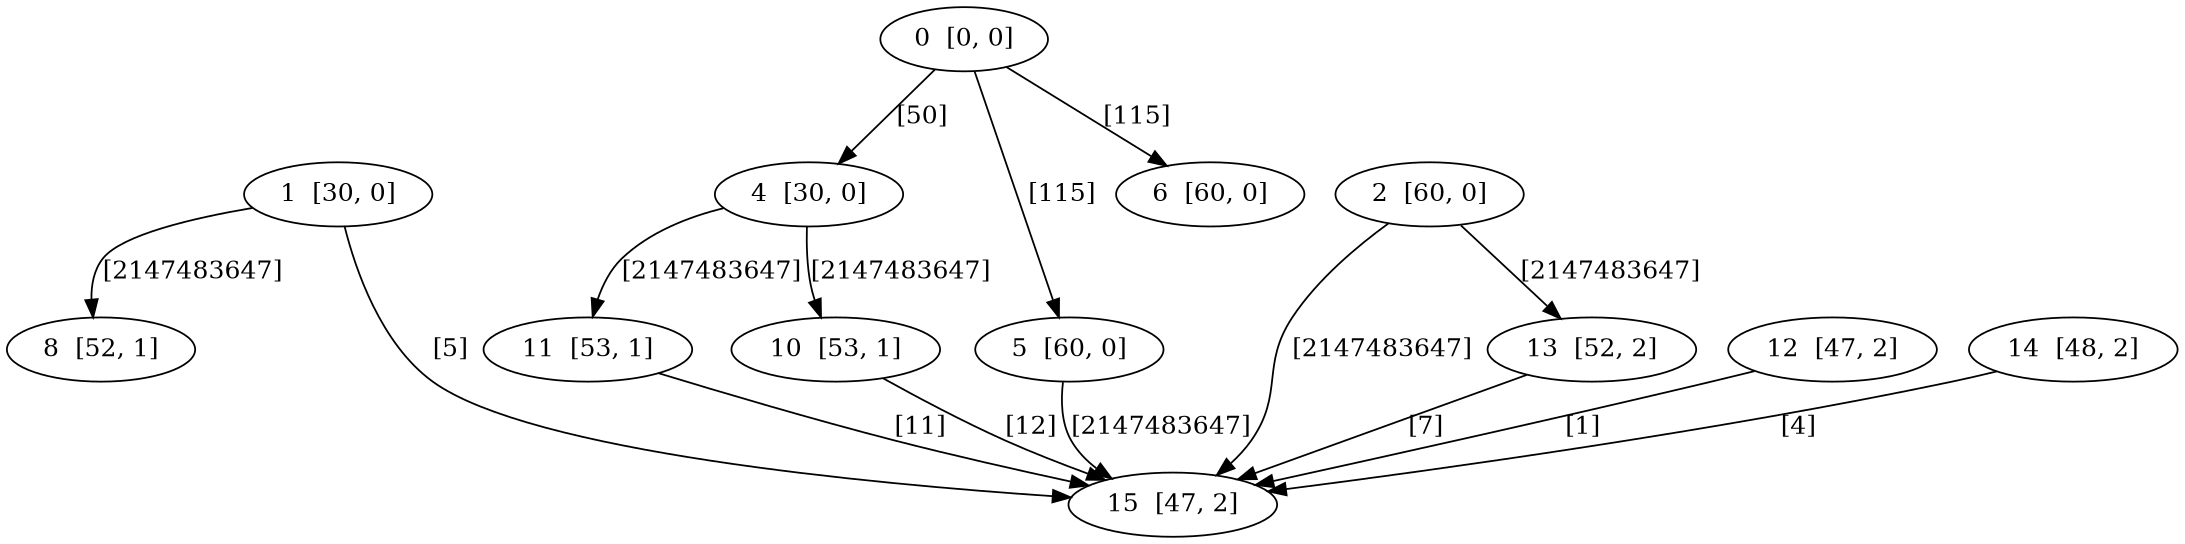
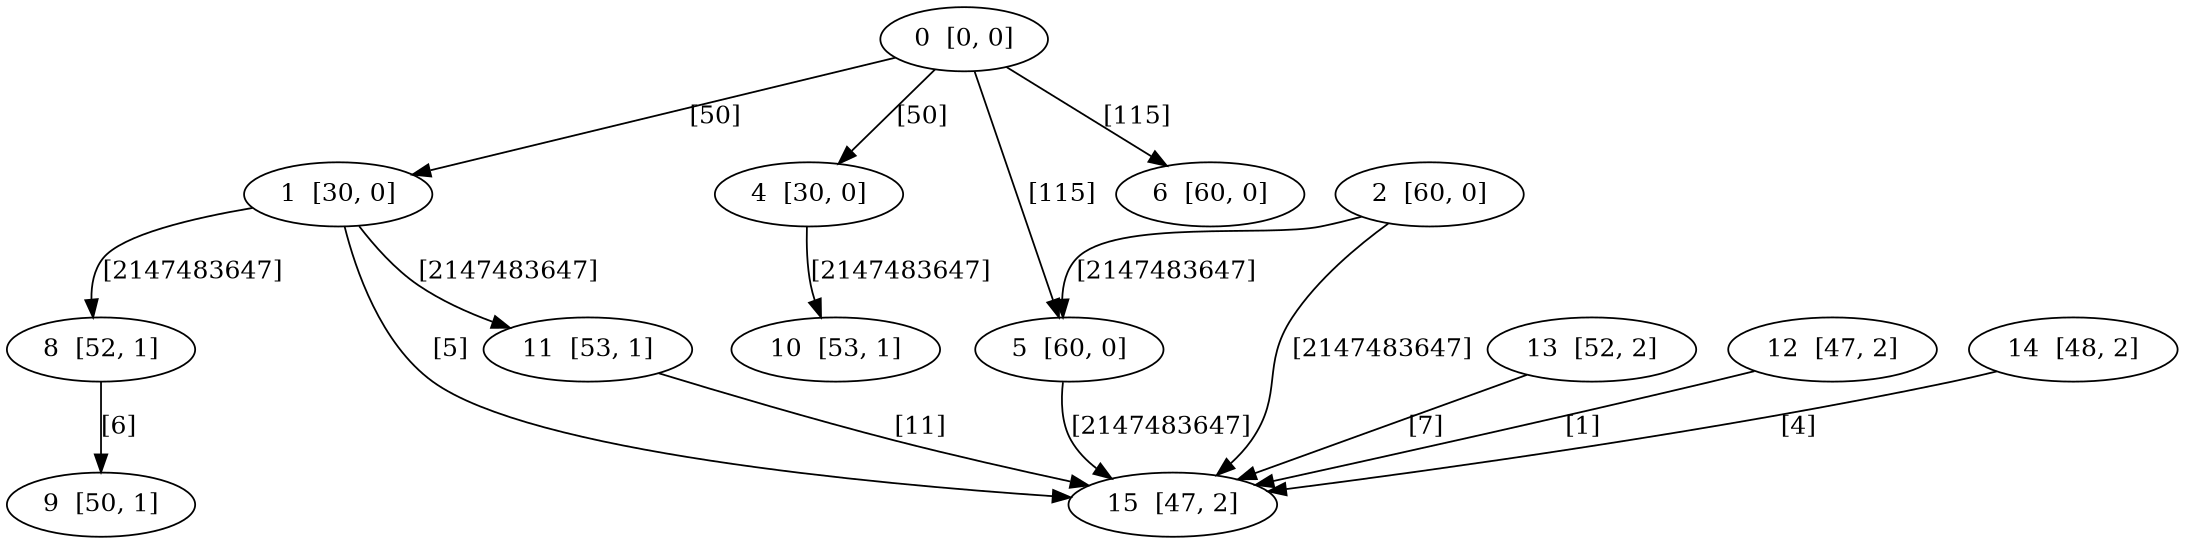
edge "0  [0, 0]" -> "1  [30, 0]": added, label "[50]"
edge "4  [30, 0]" -> "11  [53, 1]": now "1  [30, 0]" -> "11  [53, 1]"
edge "2  [60, 0]" -> "13  [52, 2]": now "2  [60, 0]" -> "5  [60, 0]"
edge "10  [53, 1]" -> "15  [47, 2]": removed, label "[12]"
node "9  [50, 1]": added
